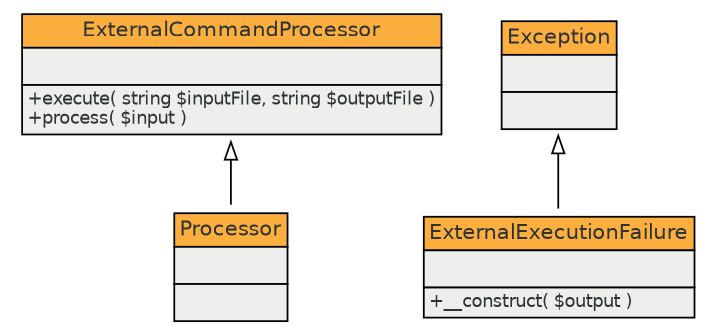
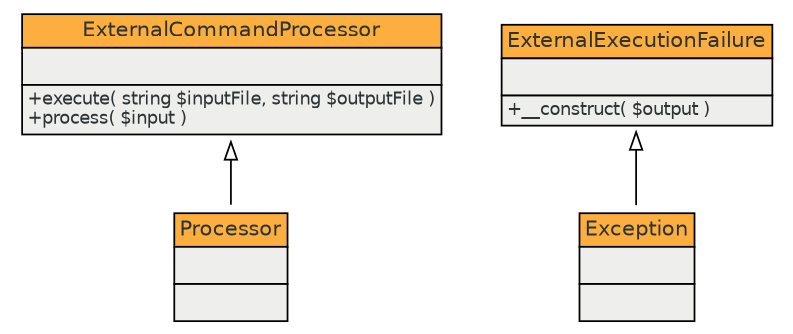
edge "ExternalExecutionFailure" -> "Exception": reversed
